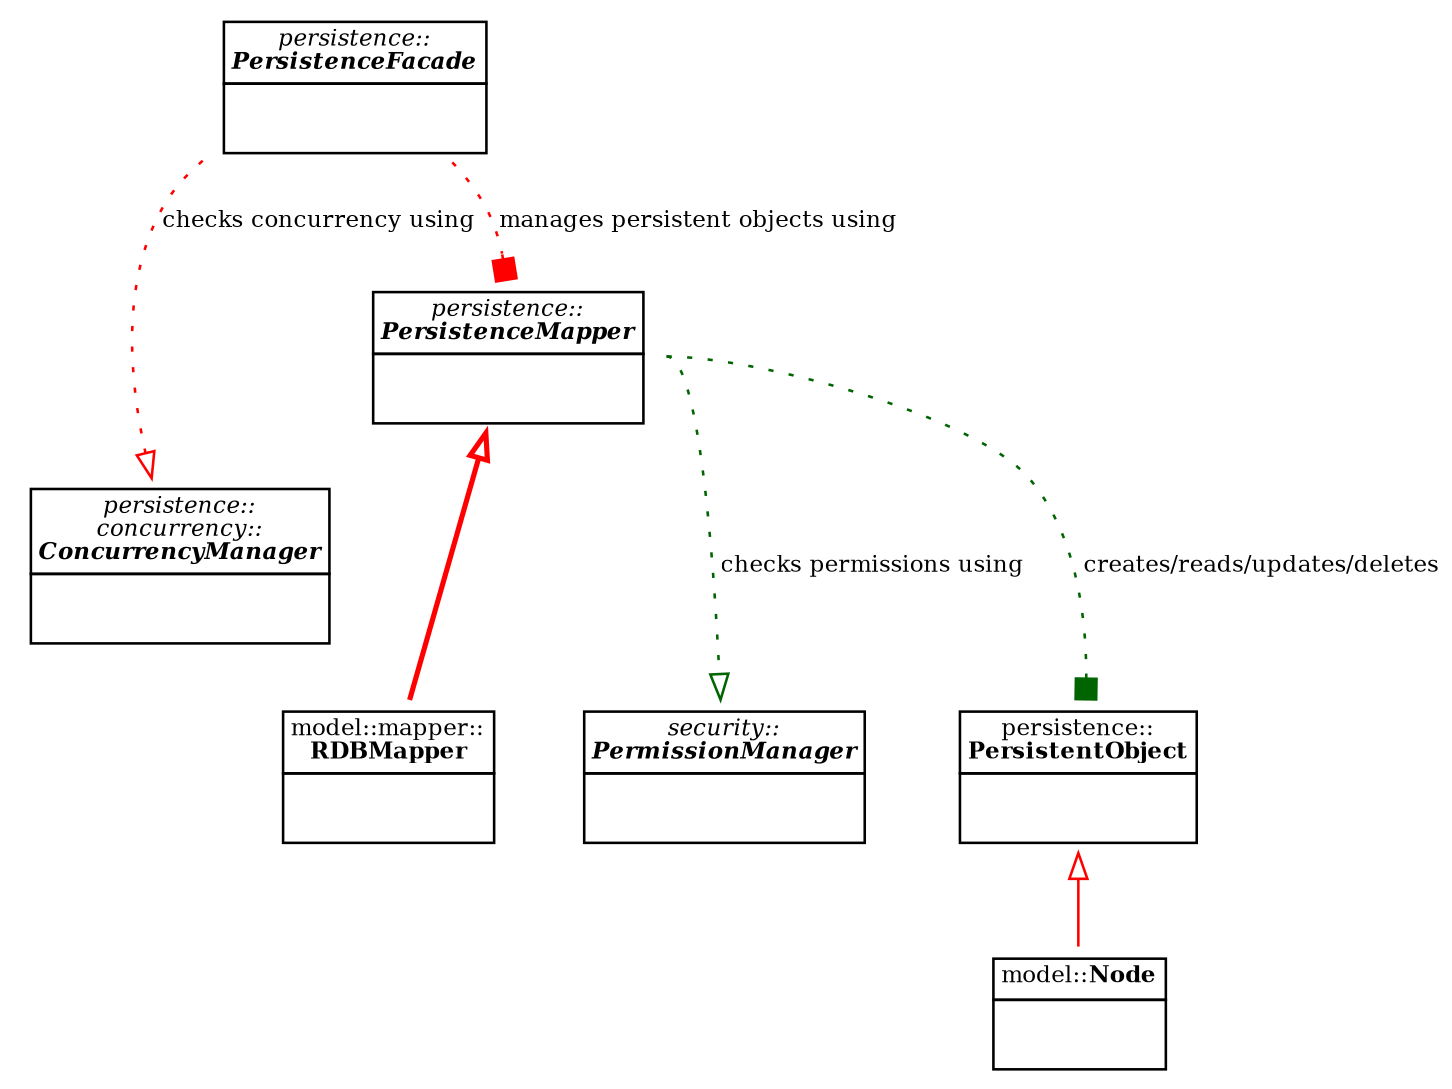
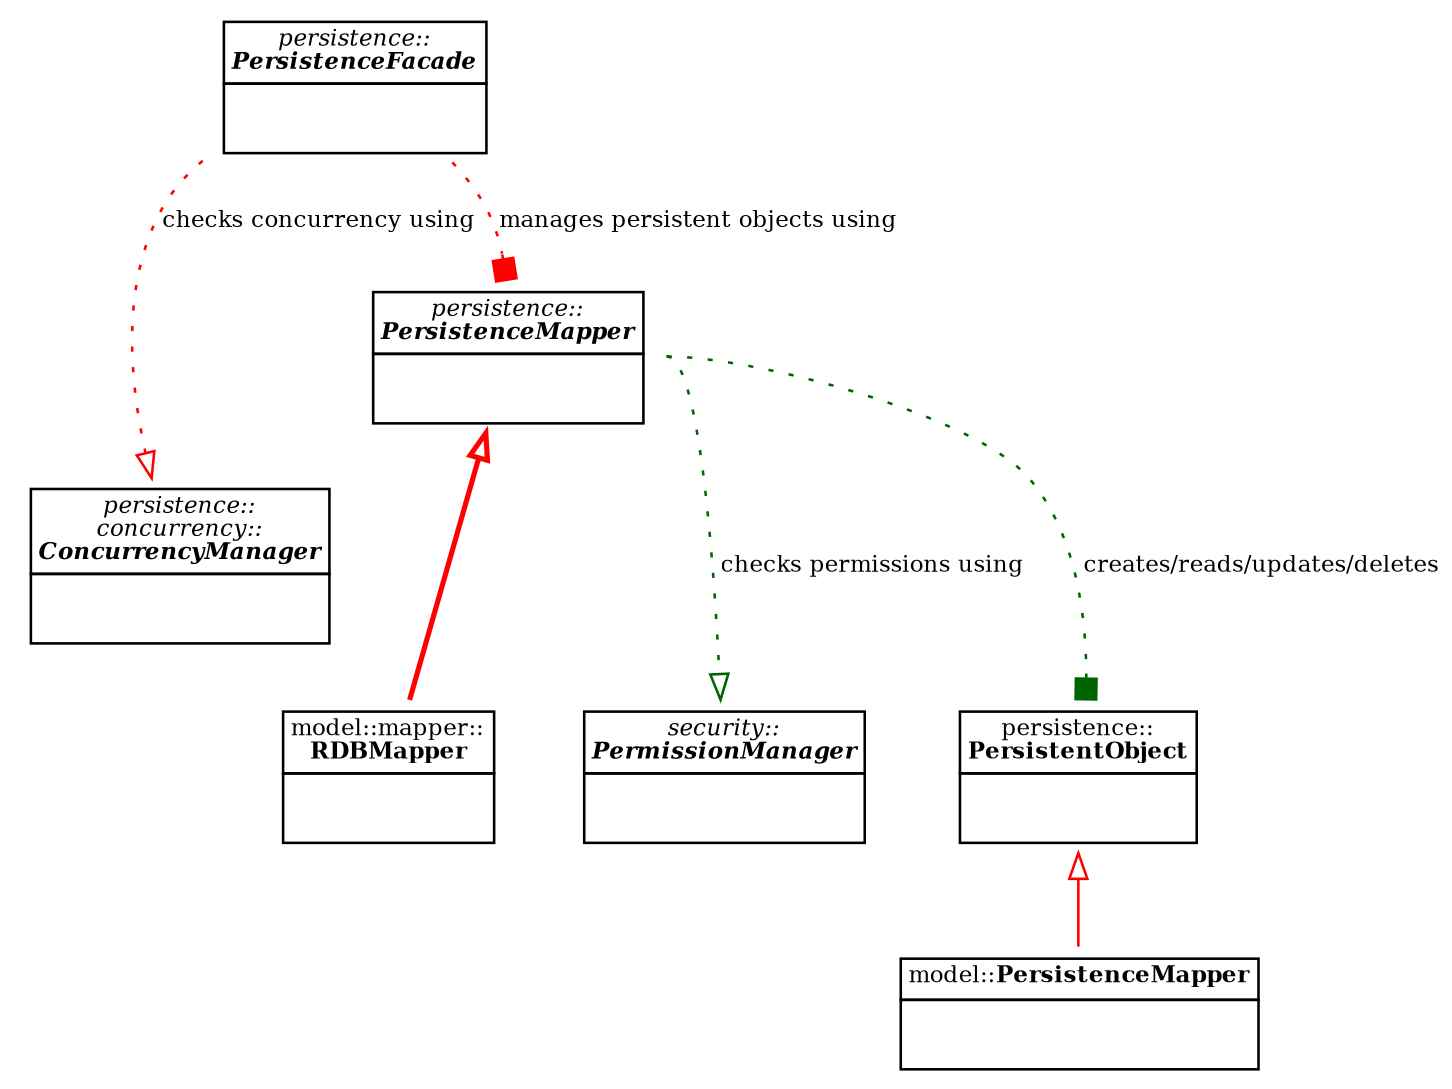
node "model::": text "Node" -> "PersistenceMapper"
